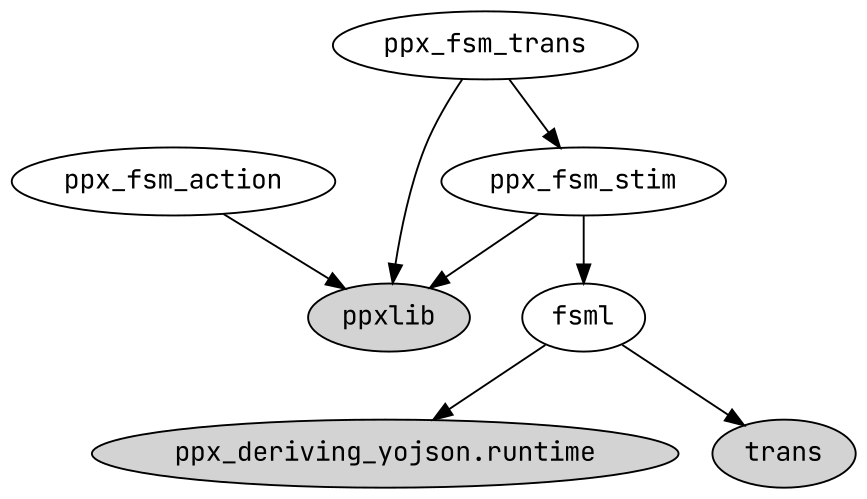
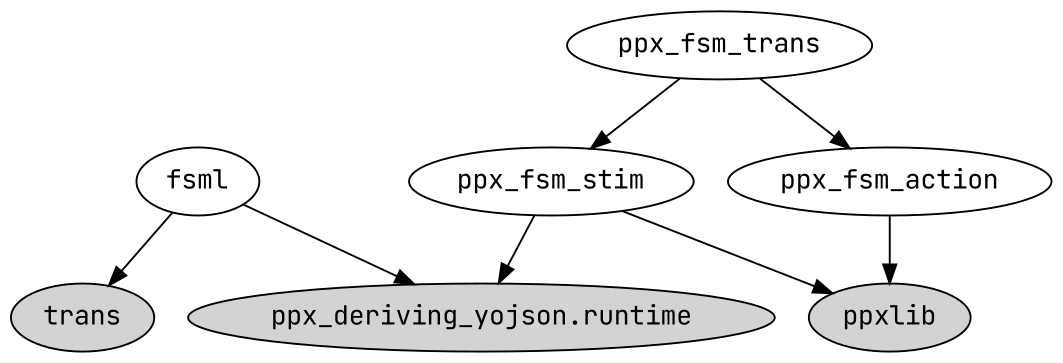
edge "ppx_fsm_trans" -> "ppxlib": now "ppx_fsm_trans" -> "ppx_fsm_action"
edge "ppx_fsm_stim" -> "fsml": now "ppx_fsm_stim" -> "ppx_deriving_yojson.runtime"
